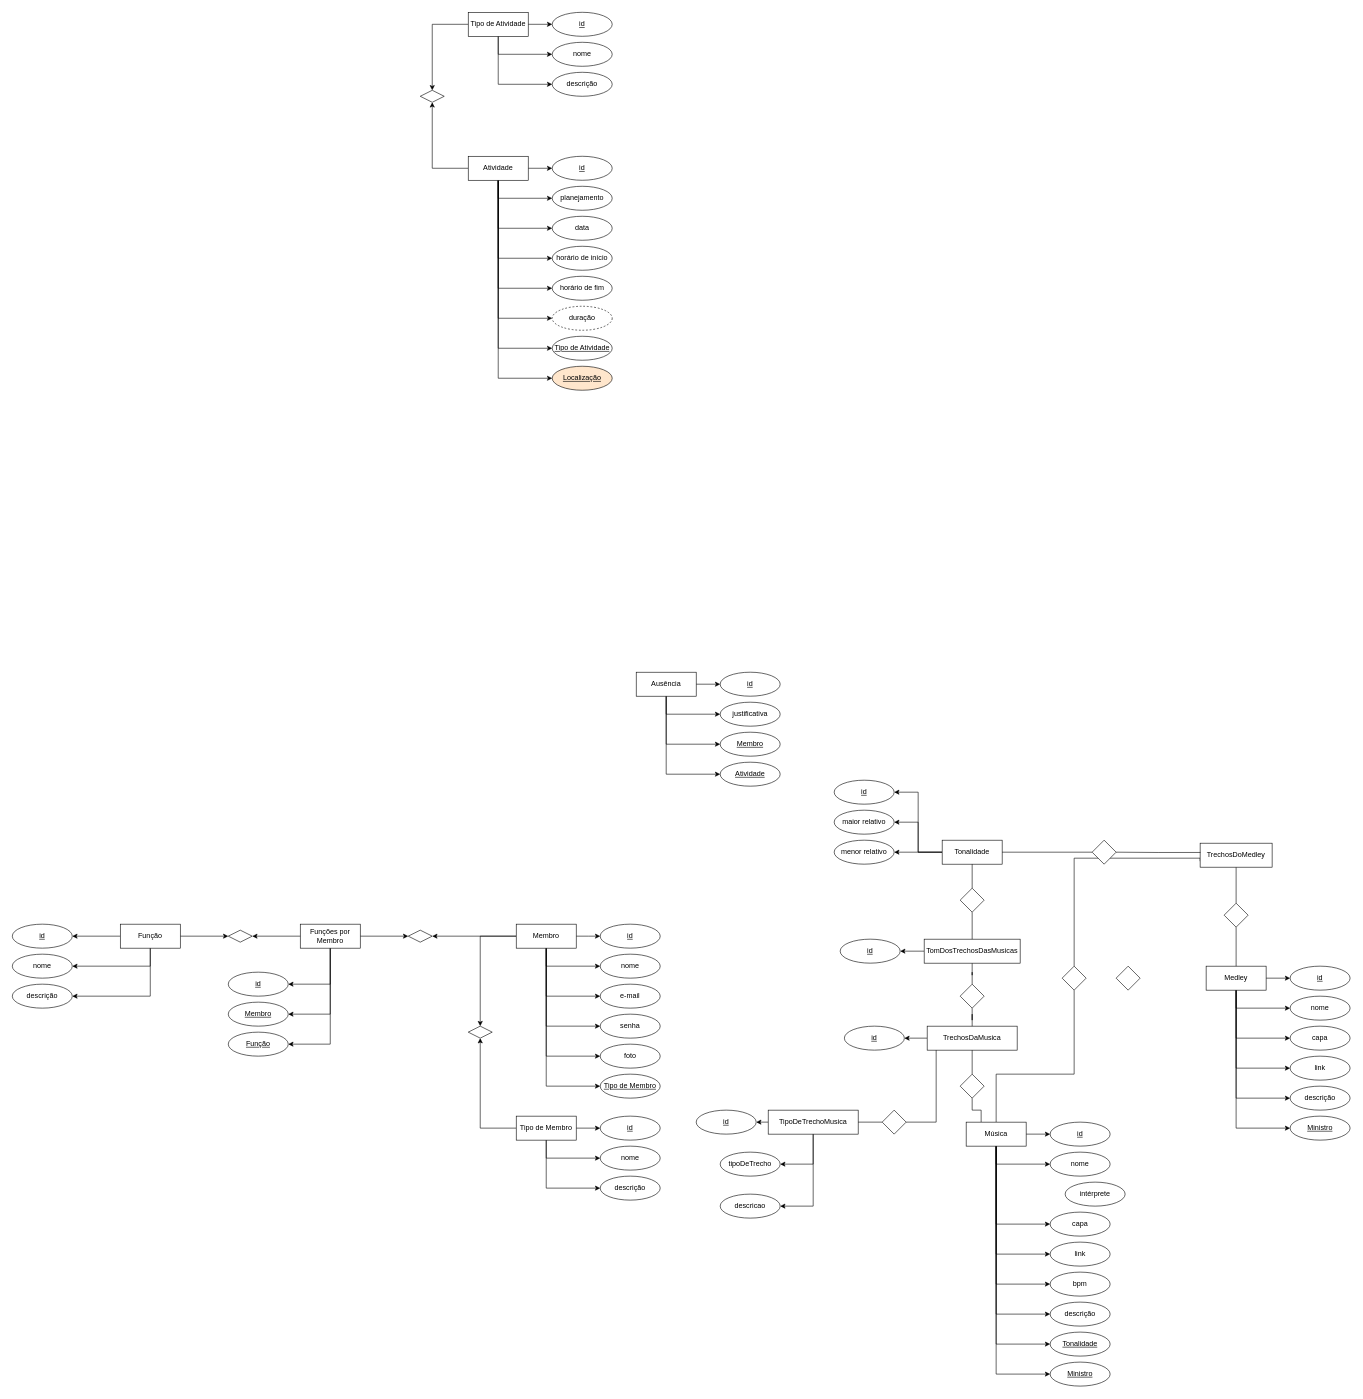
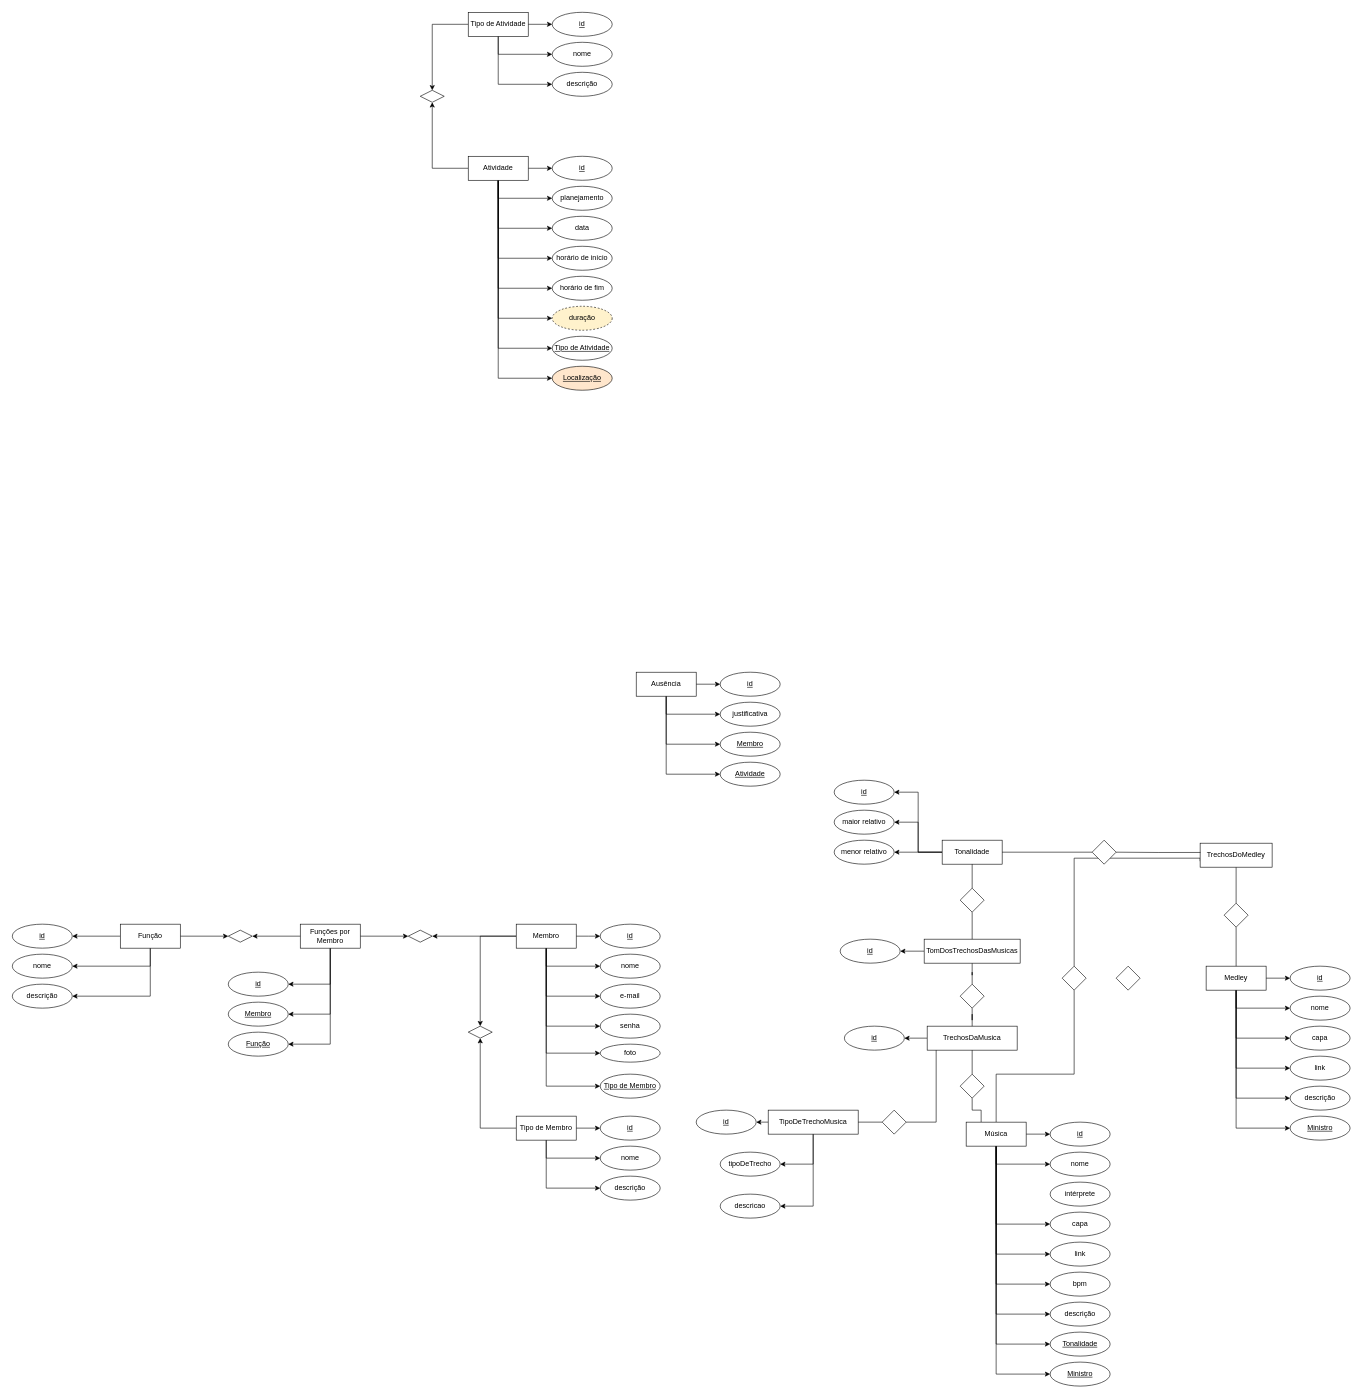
node "duração": fillcolor #ffffff -> #fff2cc
node "foto": size 60x24 -> 60x18
node "intérprete": moved (1095, 1194) -> (1080, 1194)
